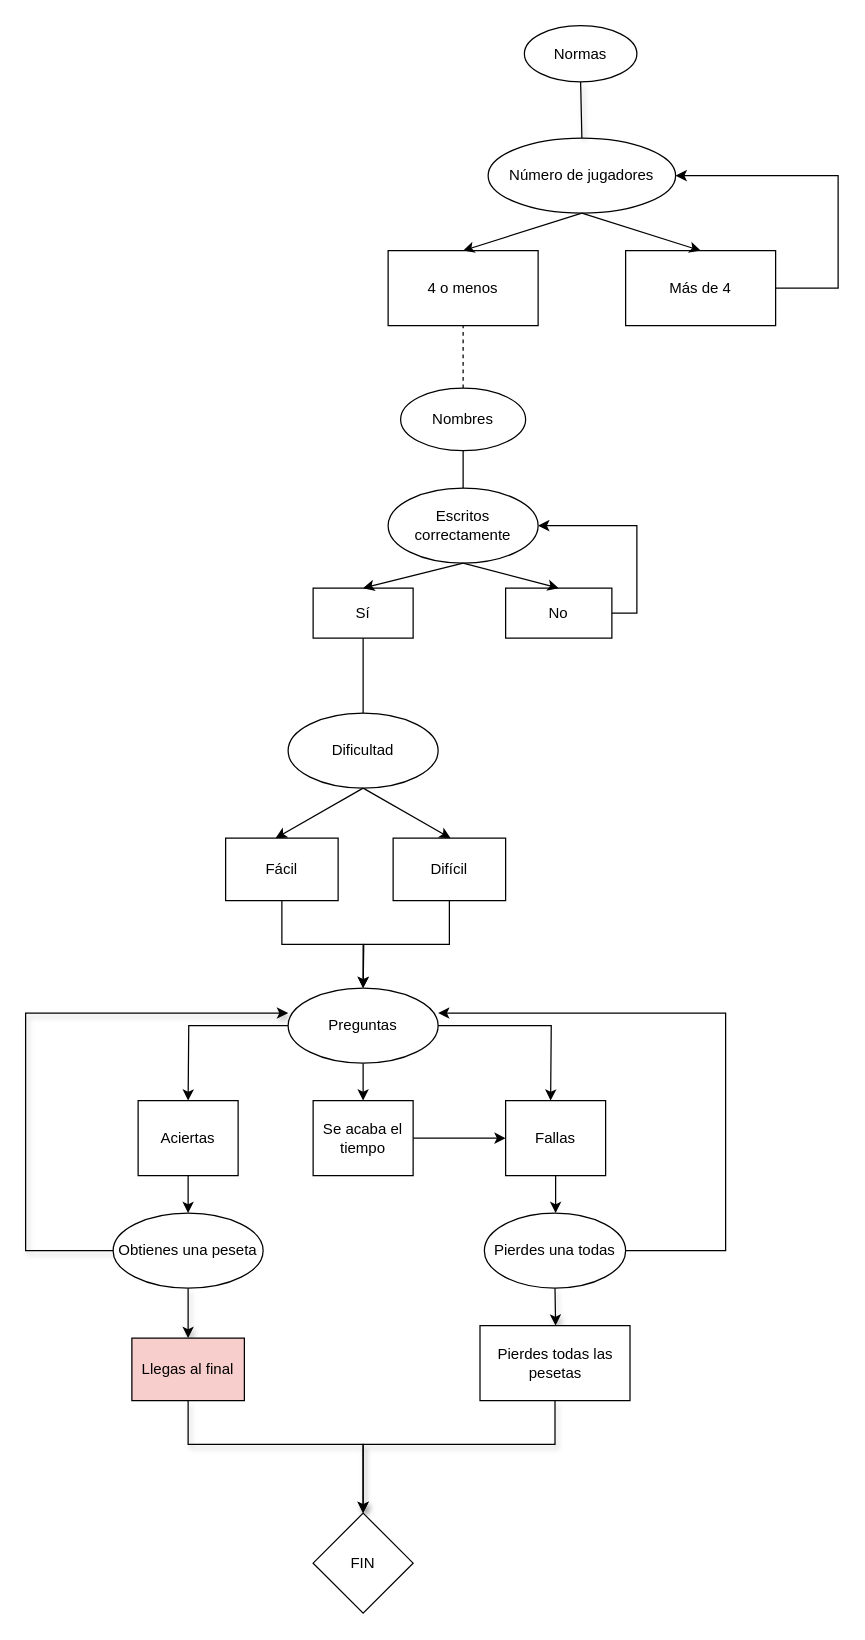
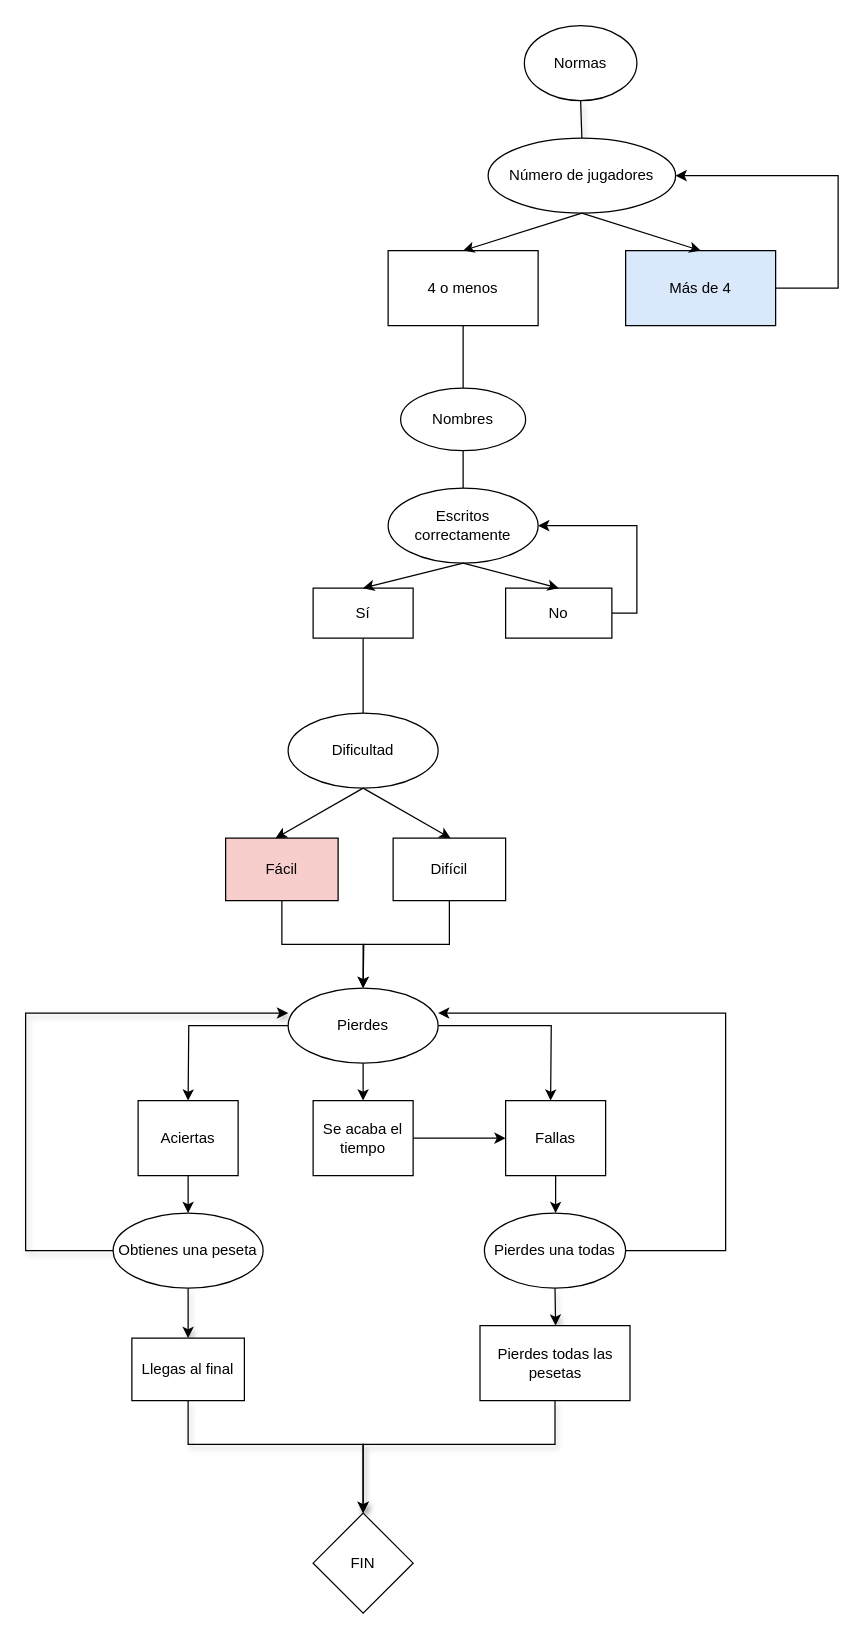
node "Normas": size 113x56 -> 113x75
node "Más de 4": fillcolor #ffffff -> #dae8fc
edge "4 o menos" -- "Nombres": style dashed -> solid
node "Fácil": fillcolor #ffffff -> #f8cecc
node "Preguntas": label "Preguntas" -> "Pierdes"
node "Llegas al final": fillcolor #f8cecc -> #ffffff
